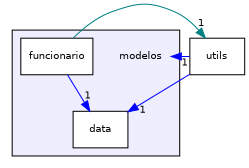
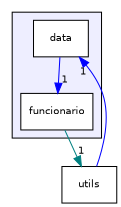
node "modelos": removed
edge "funcionario" -> "data": reversed
